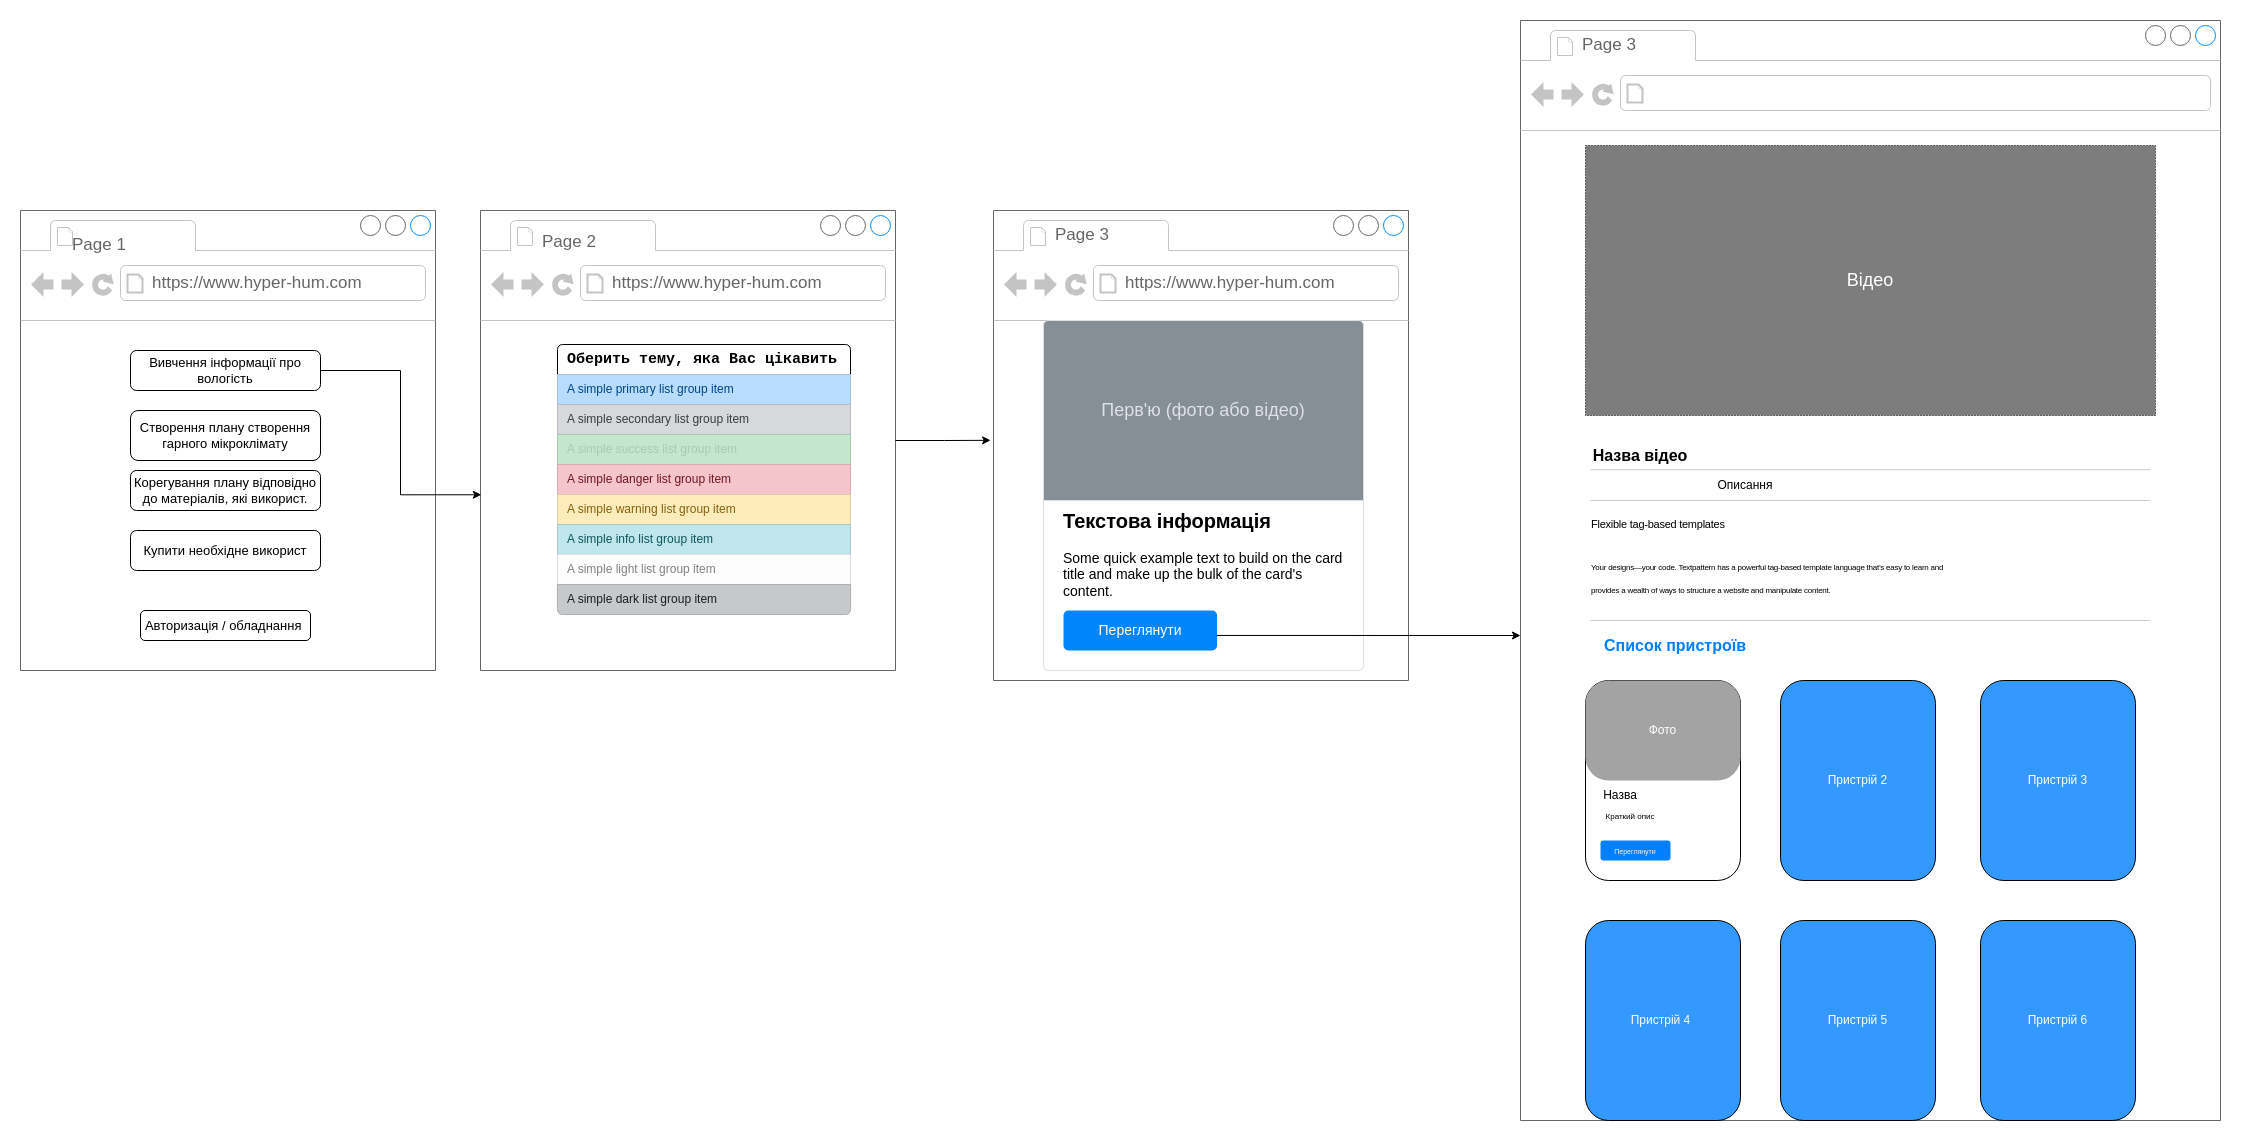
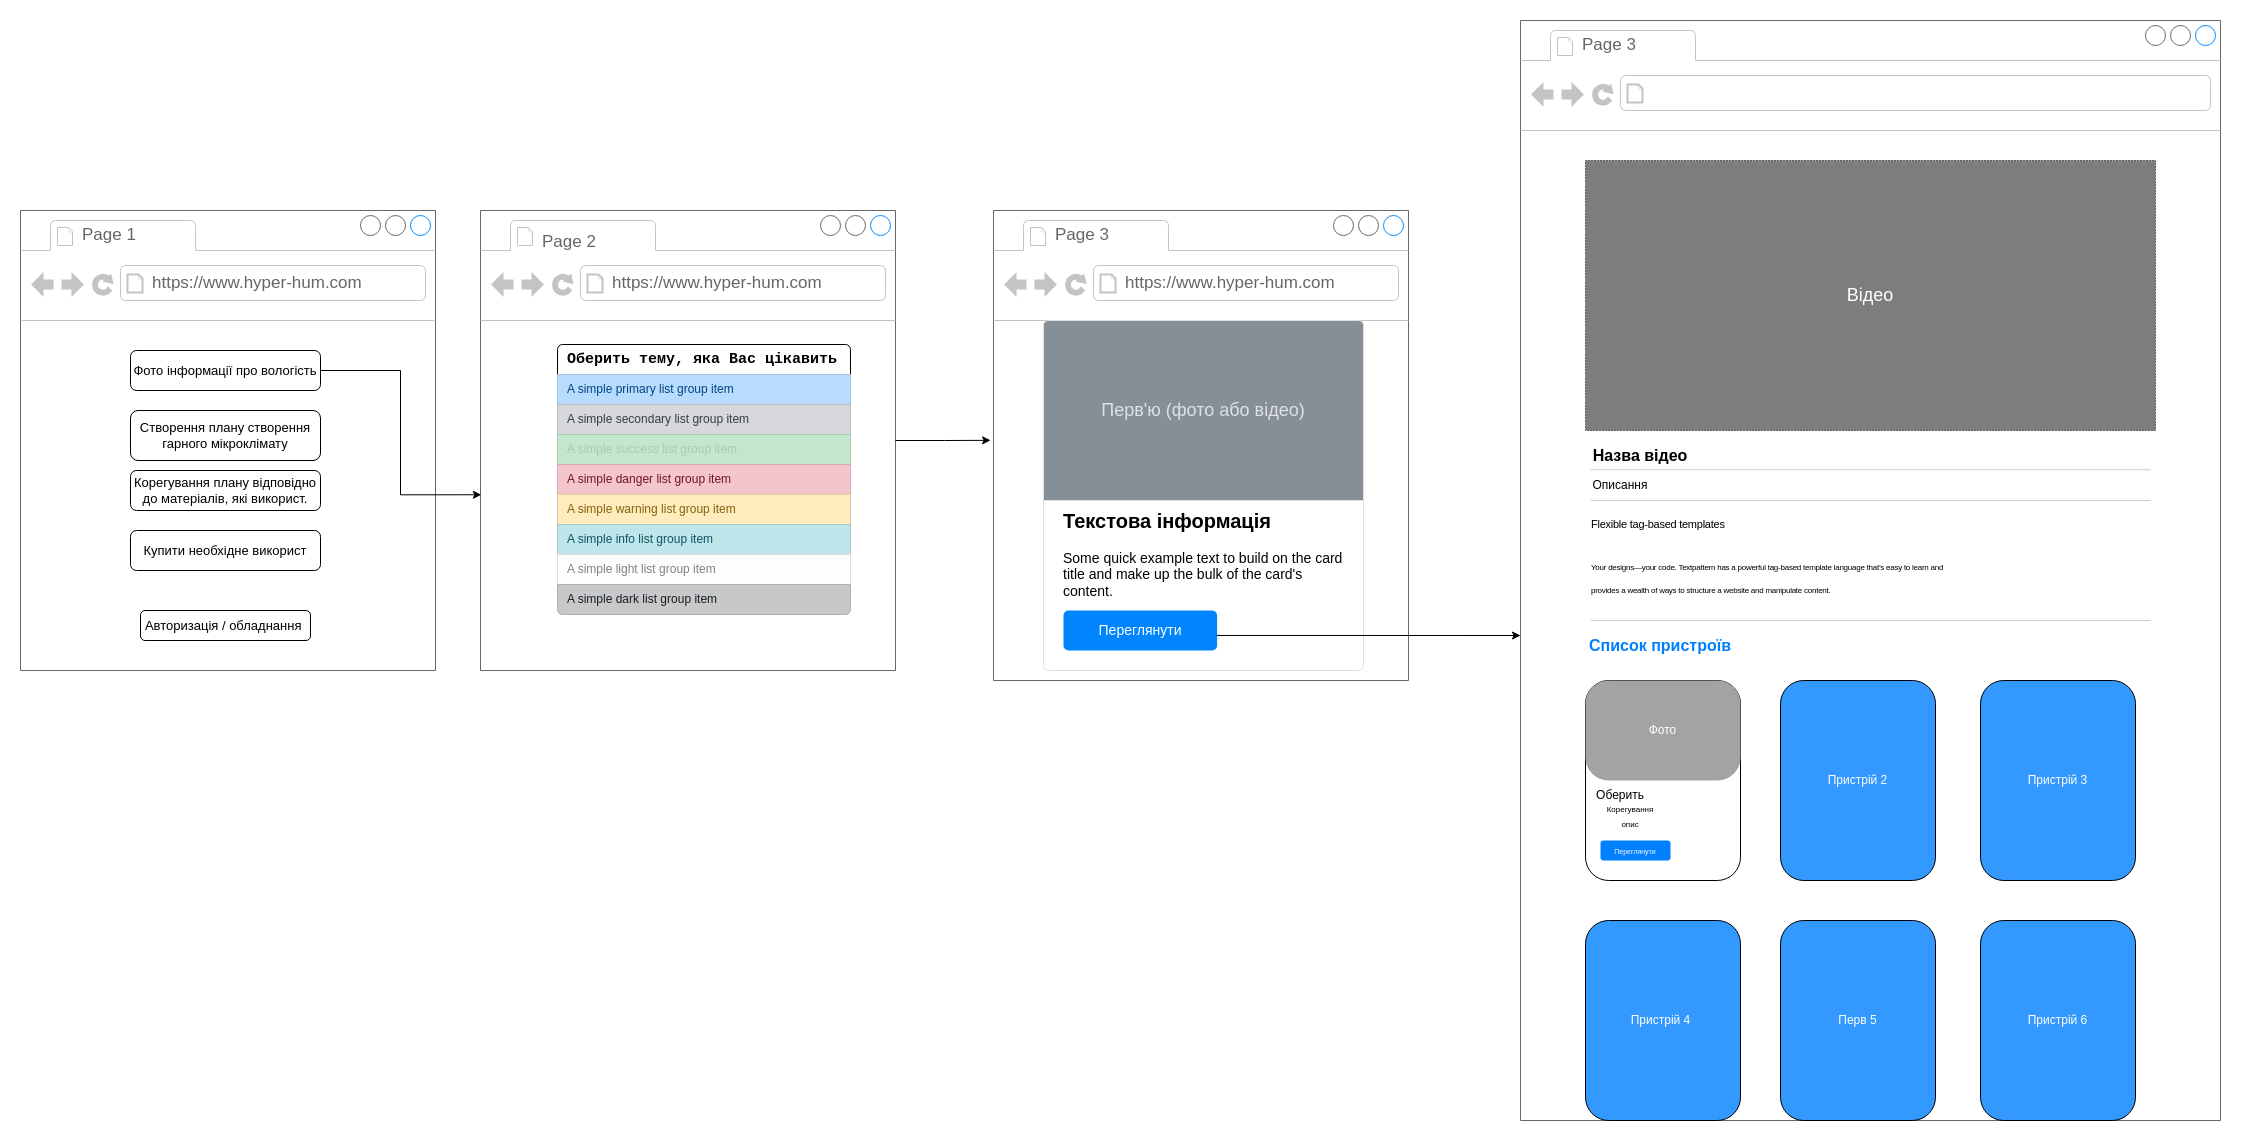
node "Page 1": moved (126, 246) -> (136, 236)
node "Відео": moved (1871, 281) -> (1871, 296)
node "Вивчення інформації про вологість": label "Вивчення інформації про вологість" -> "Фото інформації про вологість"
node "Описання": moved (1746, 486) -> (1621, 486)
node "Список пристроїв": moved (1676, 646) -> (1661, 646)
node "Назва": label "Назва" -> "Оберить"
node "Краткий опис": label "Краткий опис" -> "Корегування опис"
node "Пристрій 5": label "Пристрій 5" -> "Перв 5"
